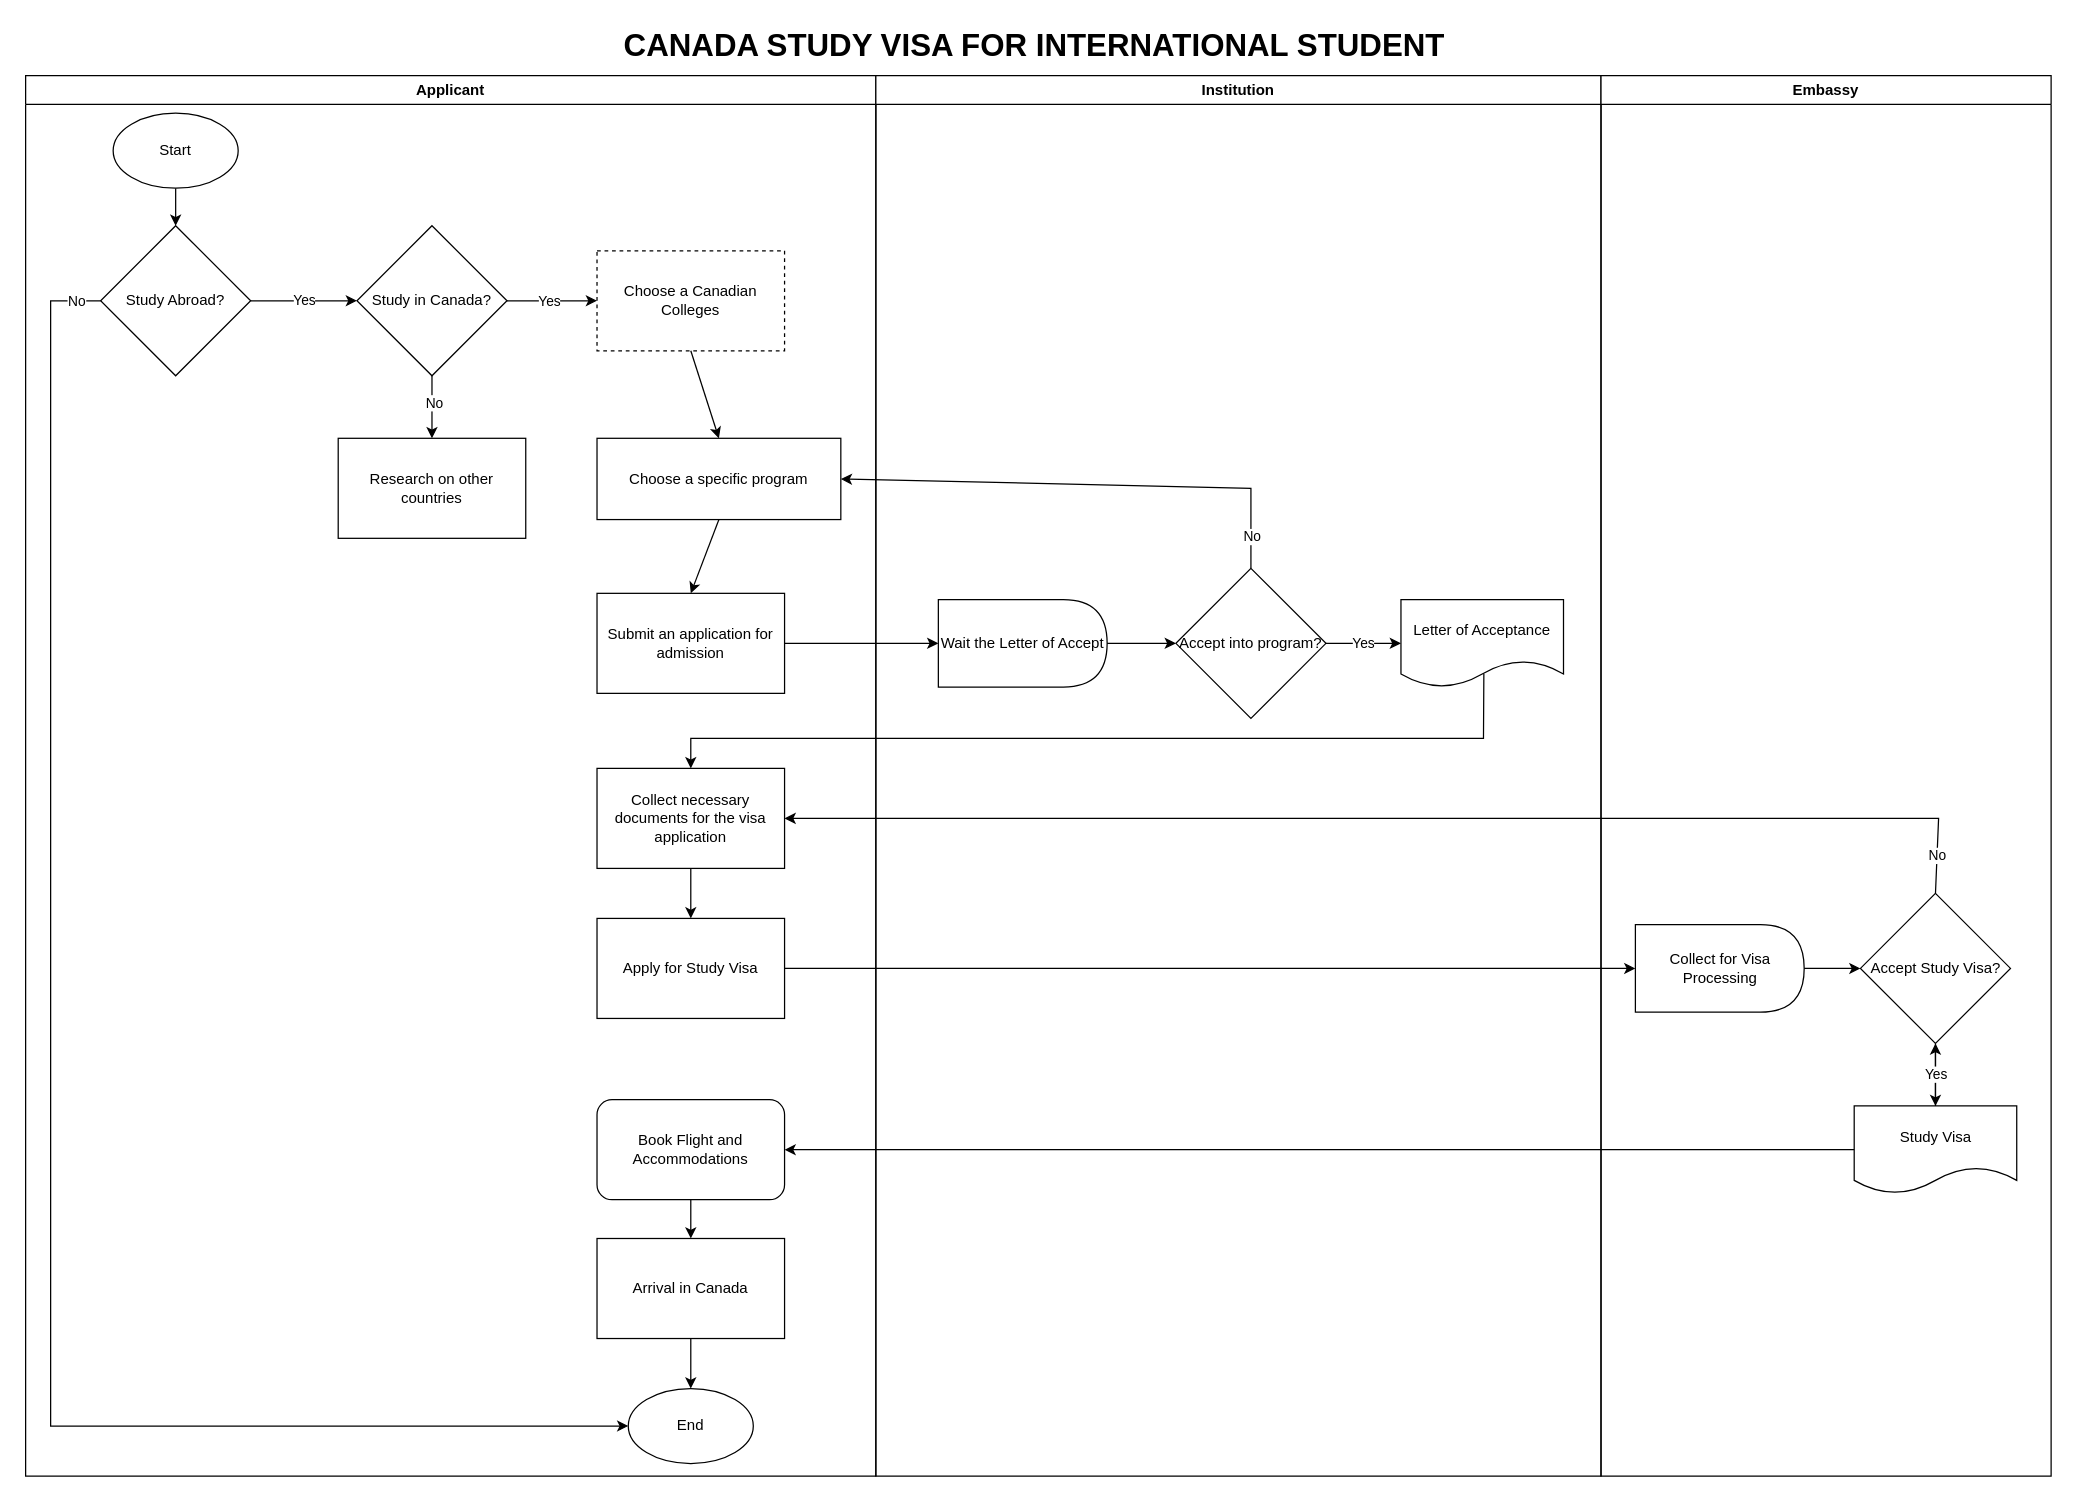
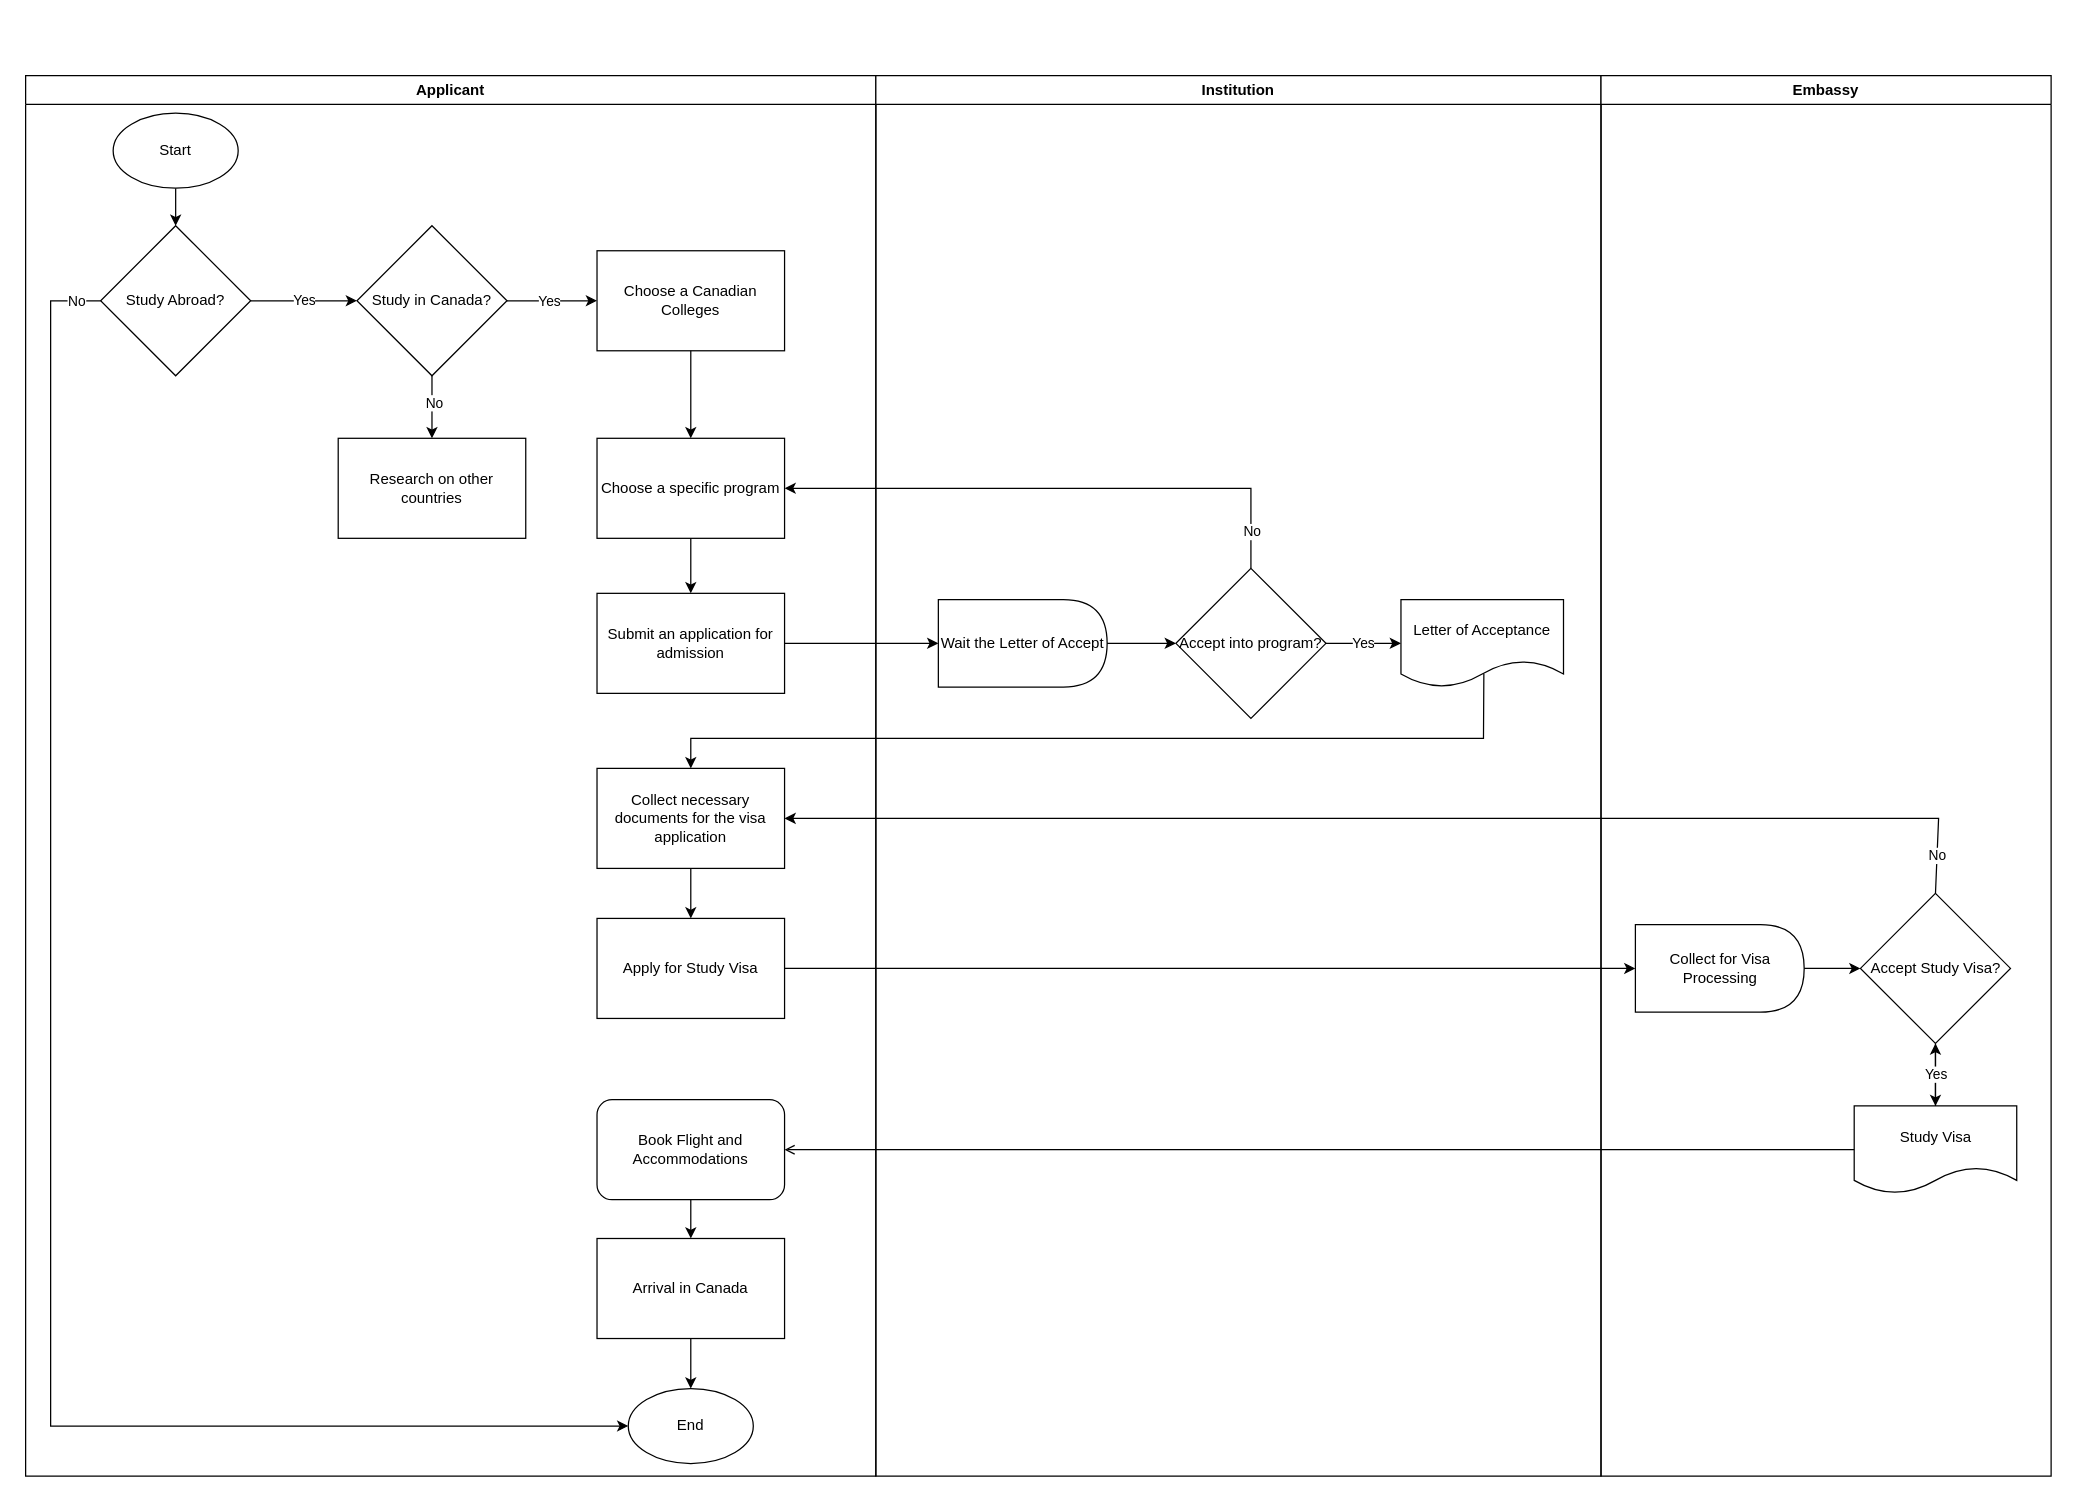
node "CANADA STUDY VISA FOR INTERNATIONAL STUDENT": removed
node "Choose a Canadian Colleges": style dashed -> solid
node "Choose a specific program": size 244x81 -> 188x100
edge "Study Visa" -> "Book Flight and Accommodations": arrowhead classic -> open
